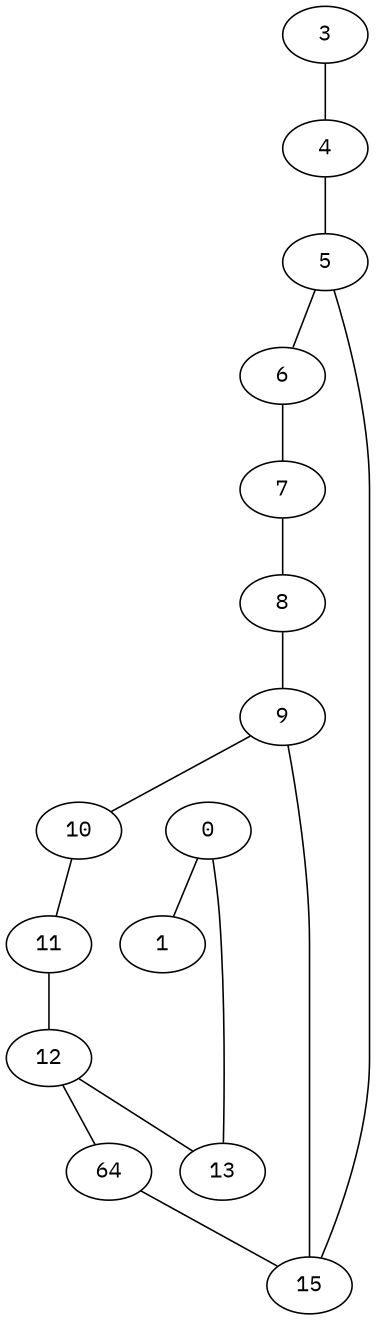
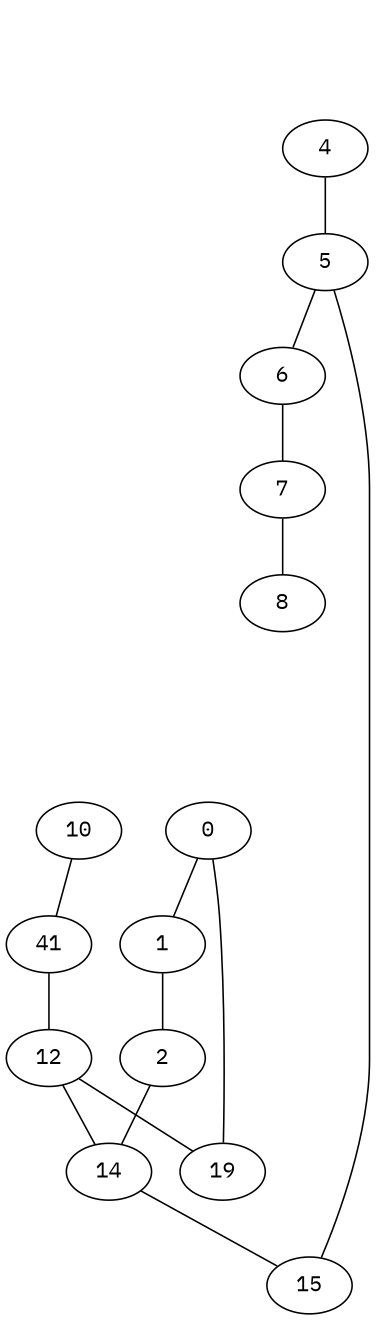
node "3": removed
node "9": removed
node "11": label "11" -> "41"
node "2": added
node "64": label "64" -> "14"
node "13": label "13" -> "19"
